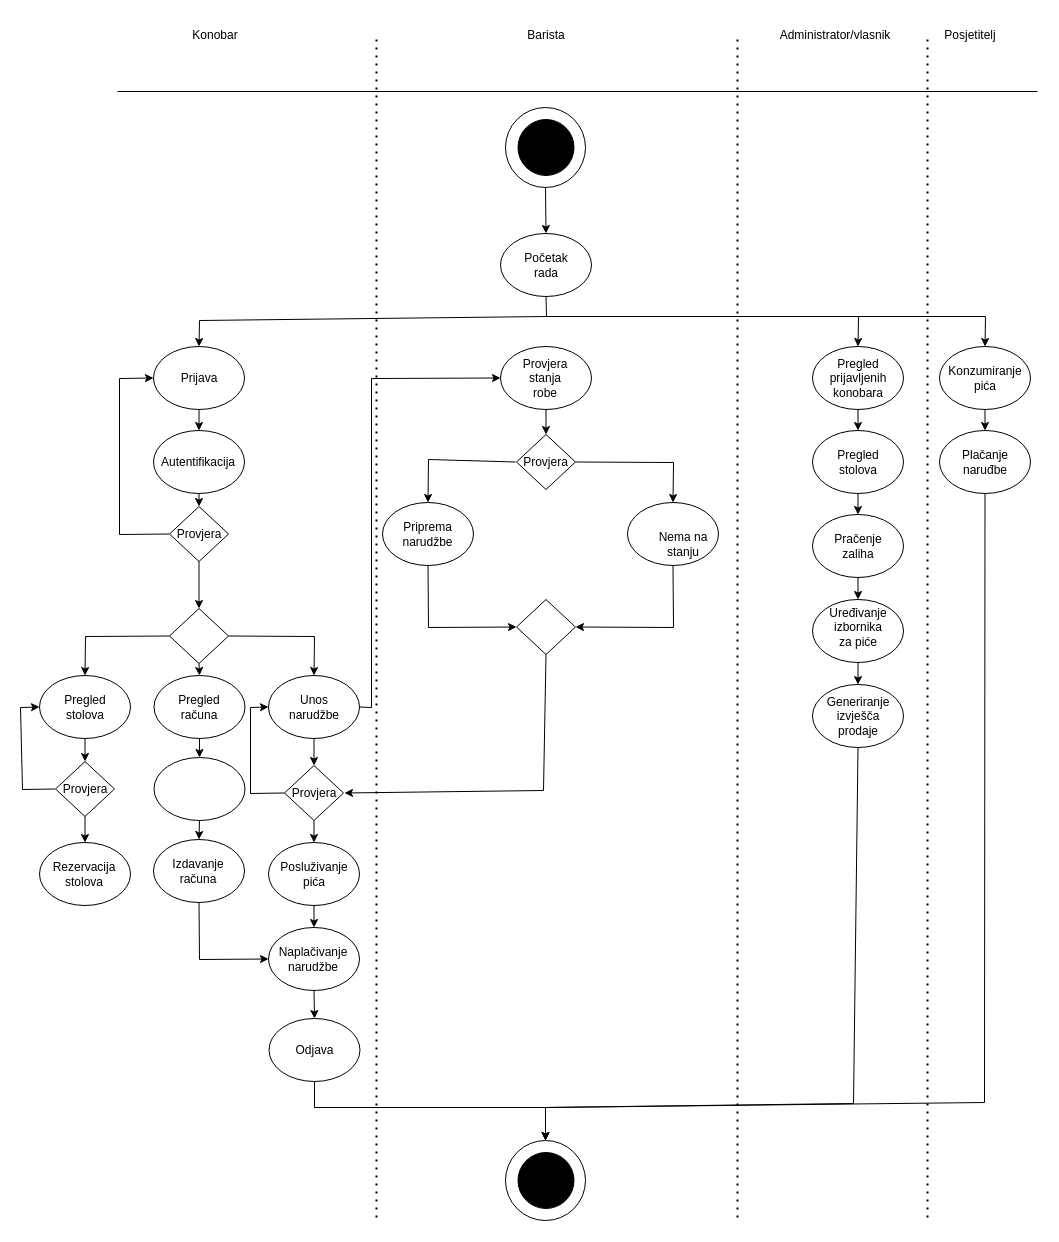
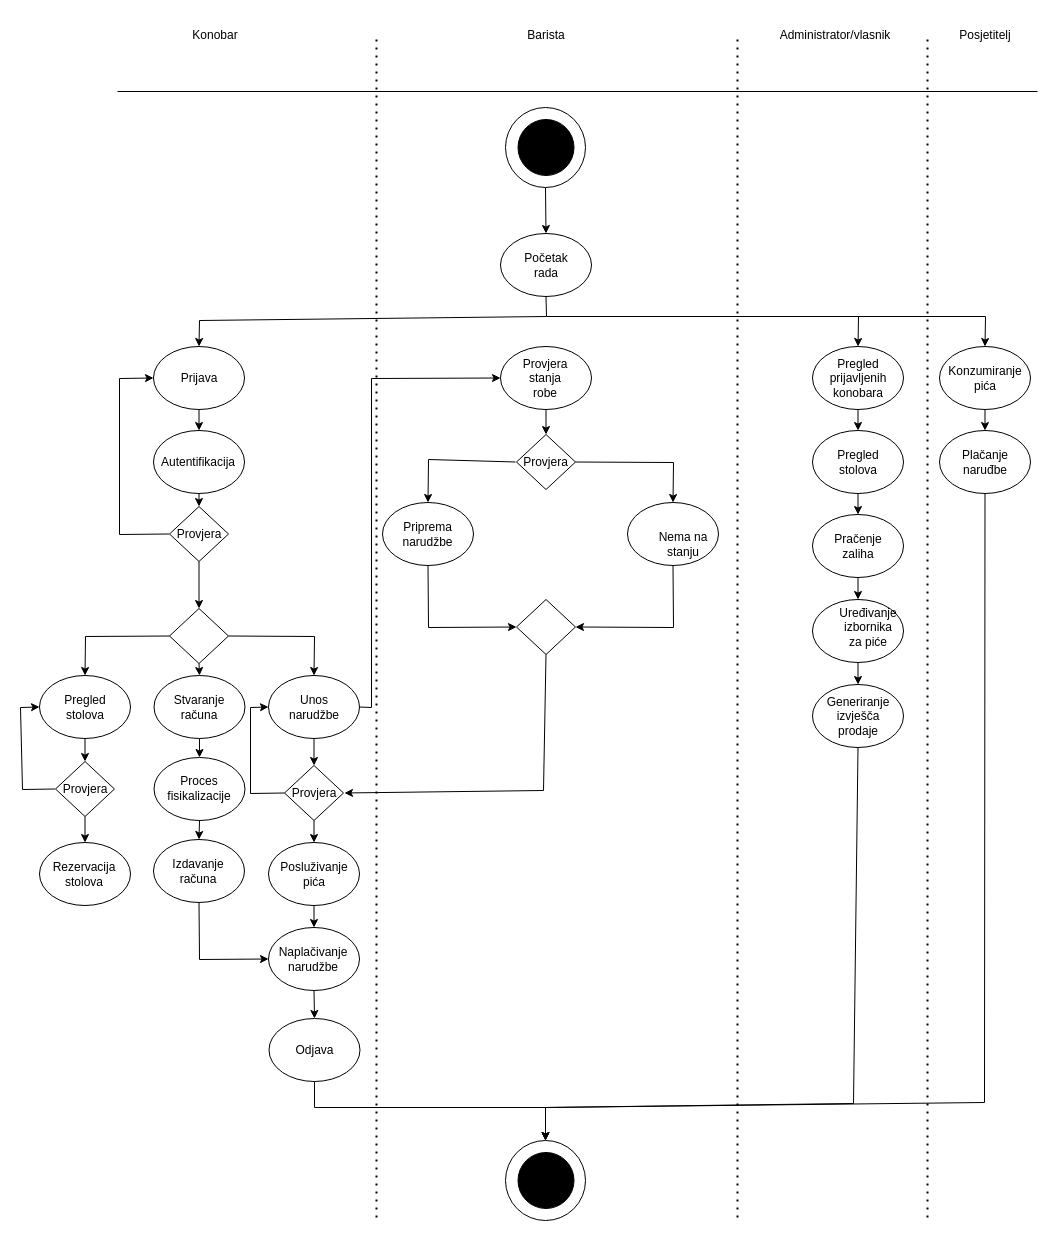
node "Posjetitelj": moved (970, 36) -> (985, 36)
node "Uređivanje izbornika za piće": moved (858, 627) -> (868, 627)
node "Pregled računa": label "Pregled računa" -> "Stvaranje računa"
node "Proces fisikalizacije": added
